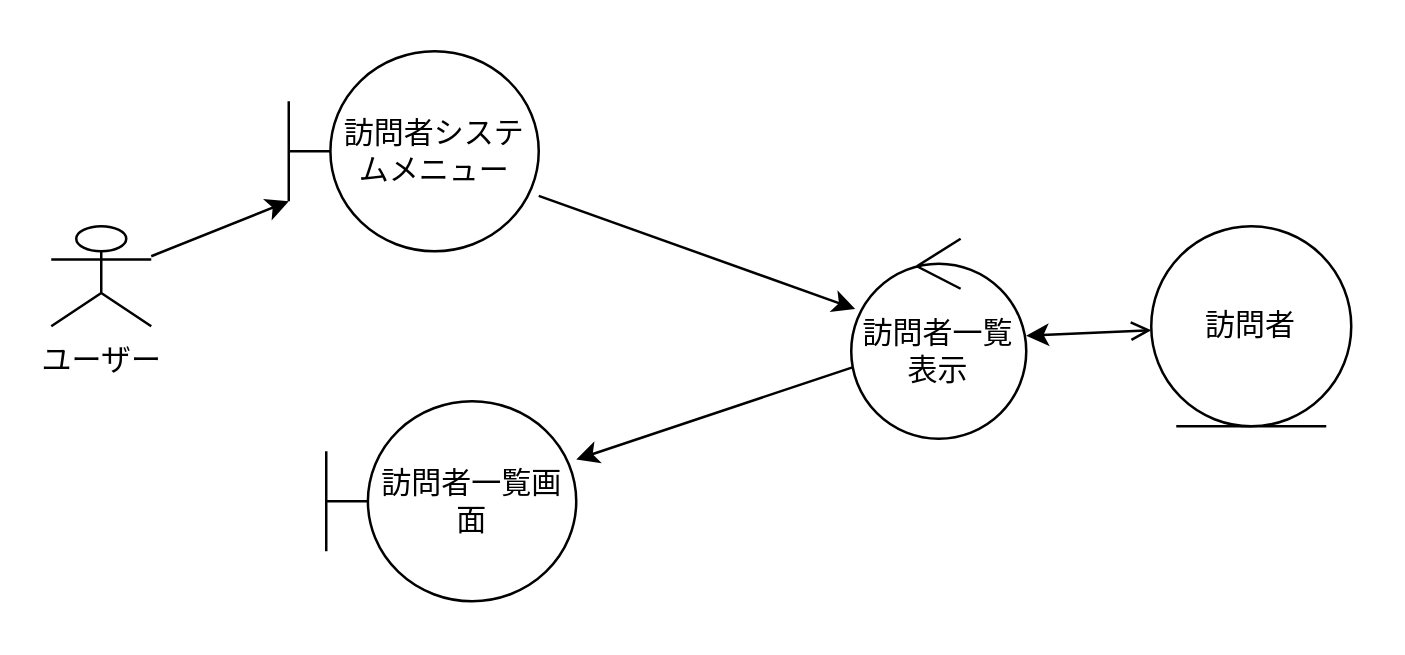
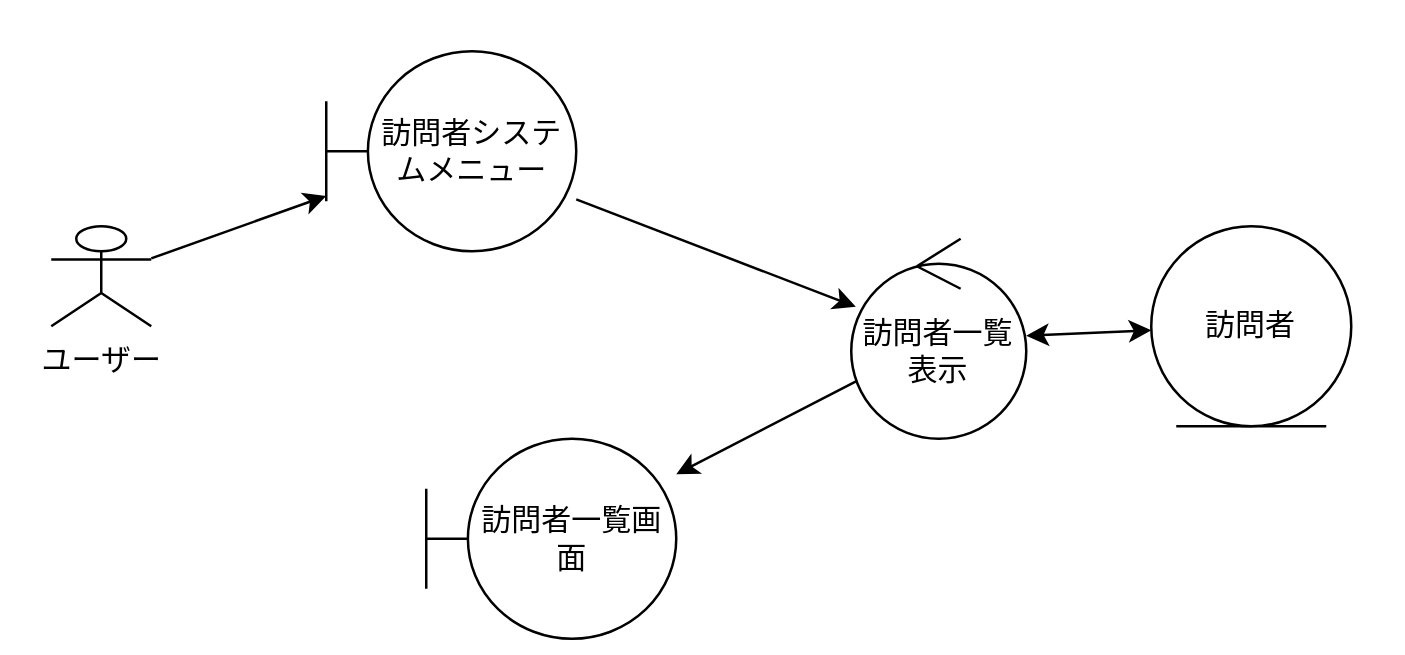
node "訪問者システムメニュー": moved (414, 151) -> (451, 151)
edge "訪問者" -- "訪問者一覧表示": arrowhead open -> classic
node "訪問者一覧画面": moved (451, 501) -> (551, 539)
